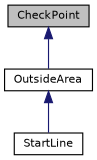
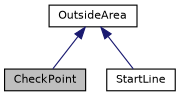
edge "OutsideArea" -> "CheckPoint": reversed
